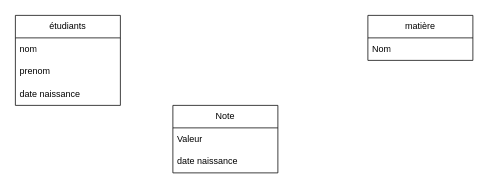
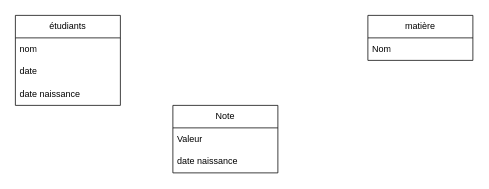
node "prenom": label "prenom" -> "date"
